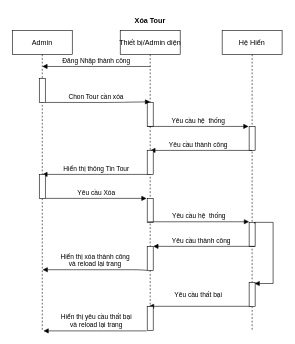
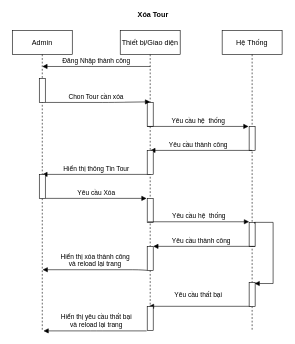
node "Xóa Tour": moved (150, 20) -> (153, 14)
node "Thiết bị/Admin diện": label "Thiết bị/Admin diện" -> "Thiết bị/Giao diện"
node "Hệ Hiển": label "Hệ Hiển" -> "Hệ Thống"
